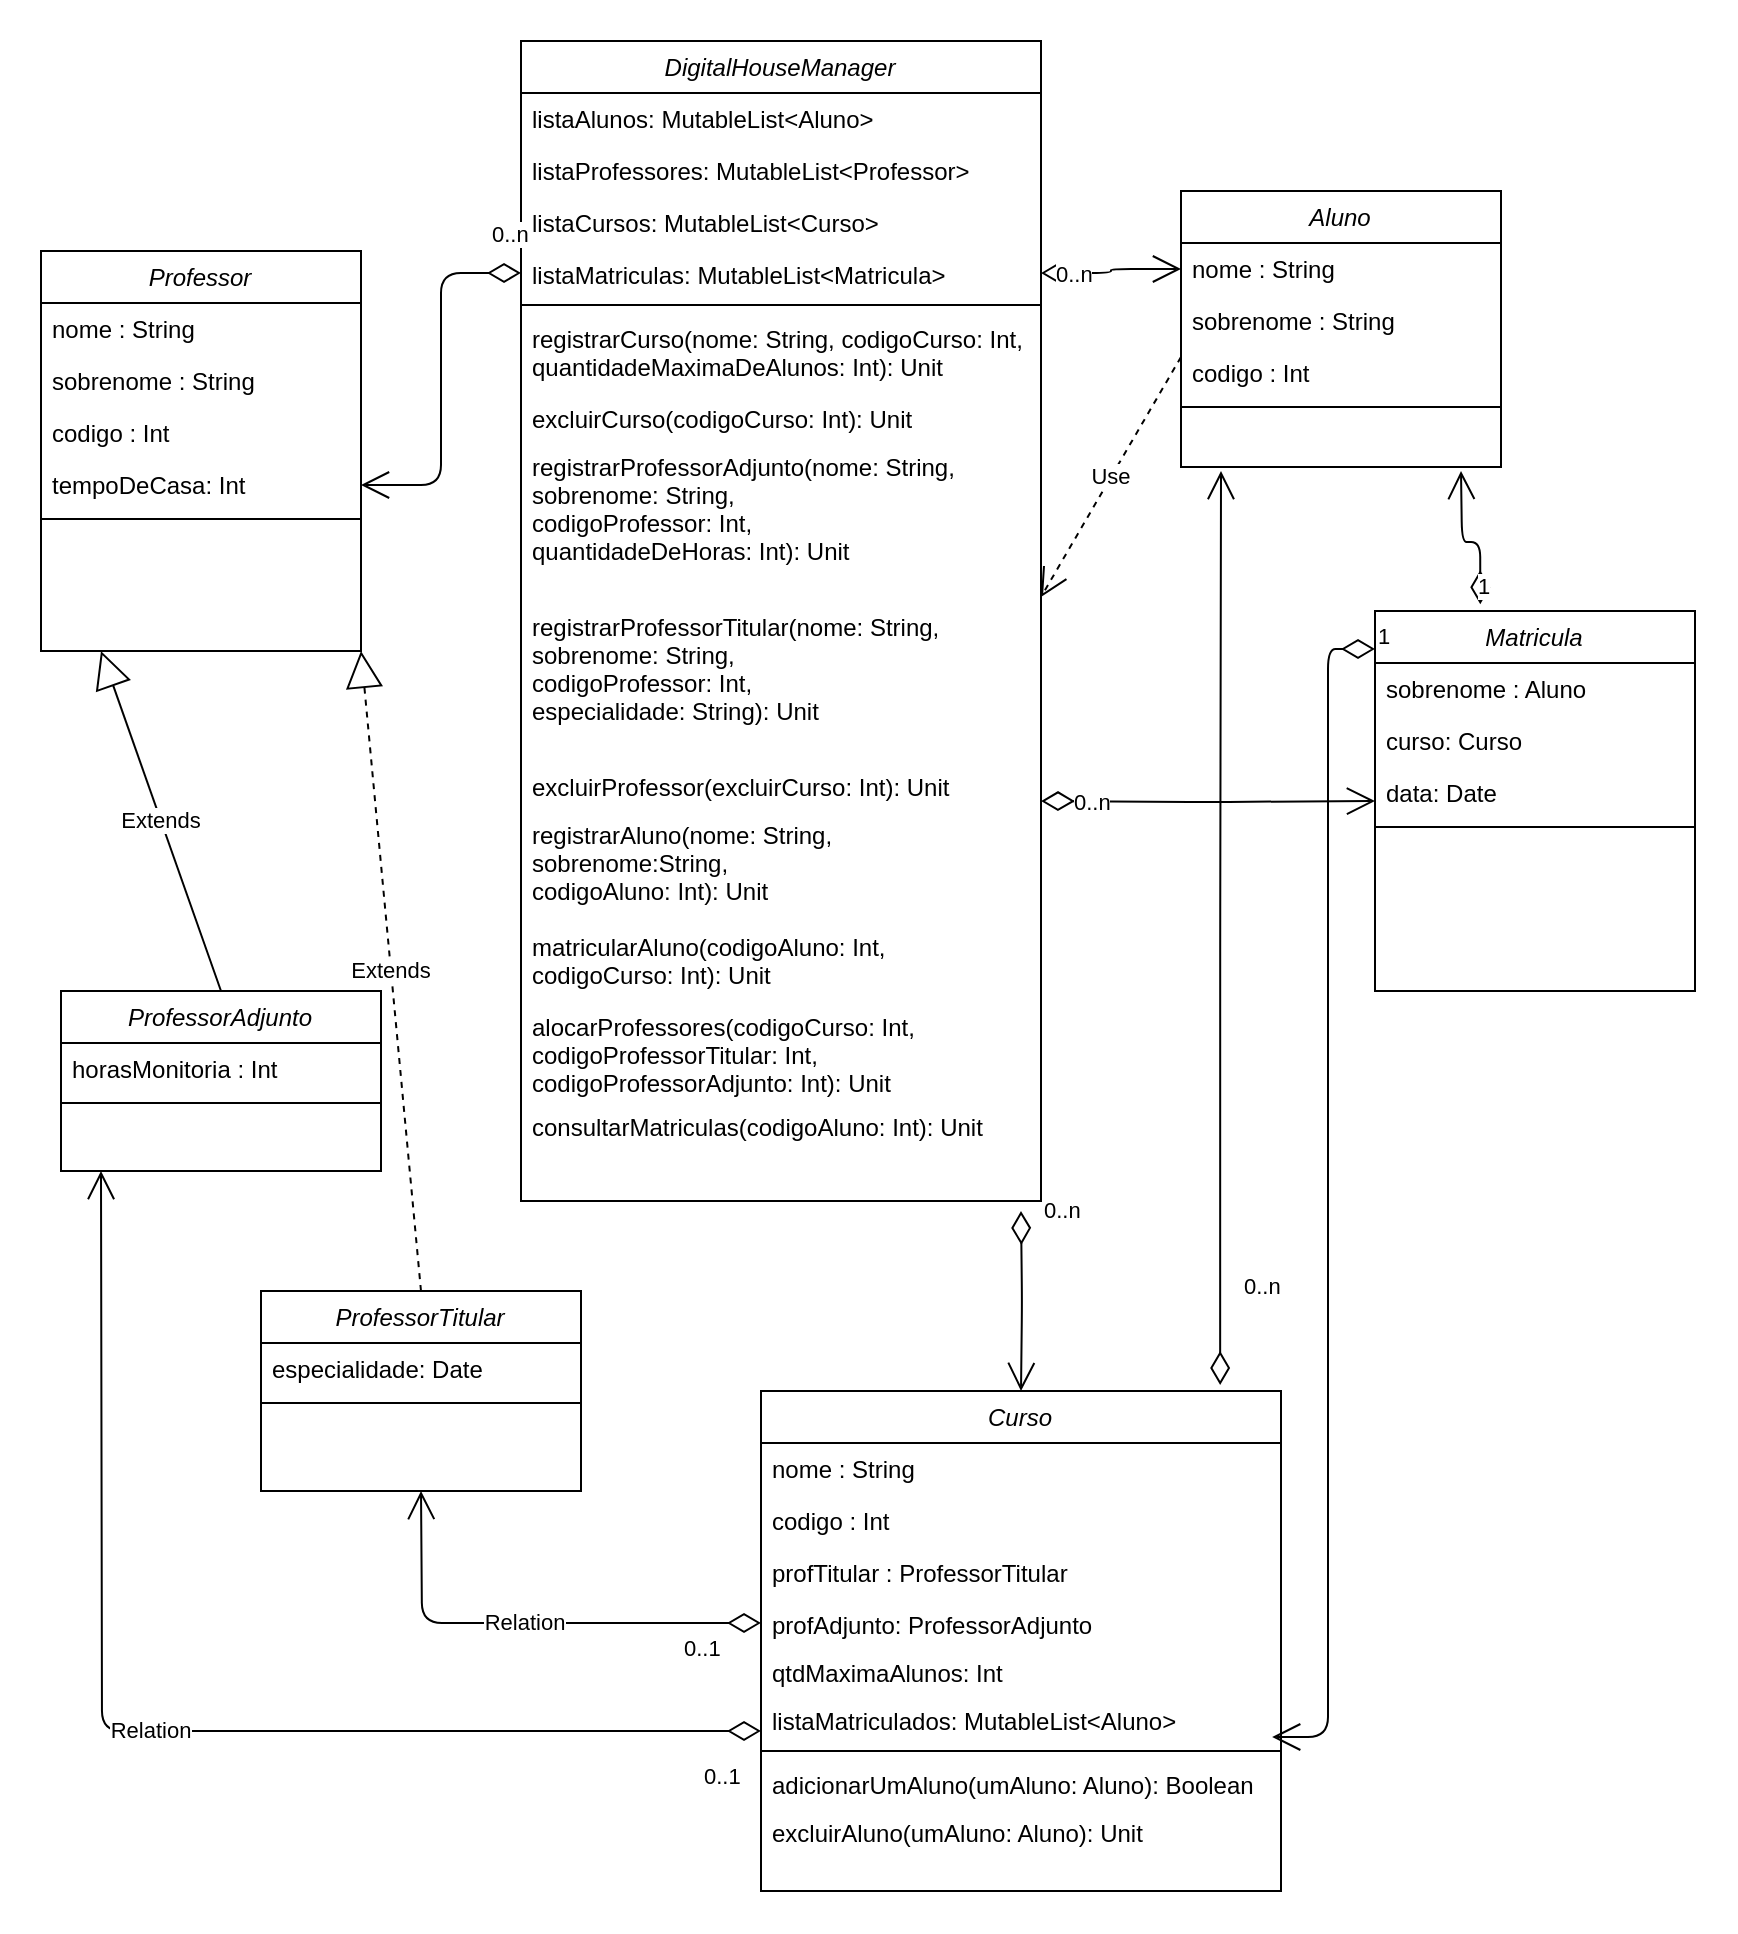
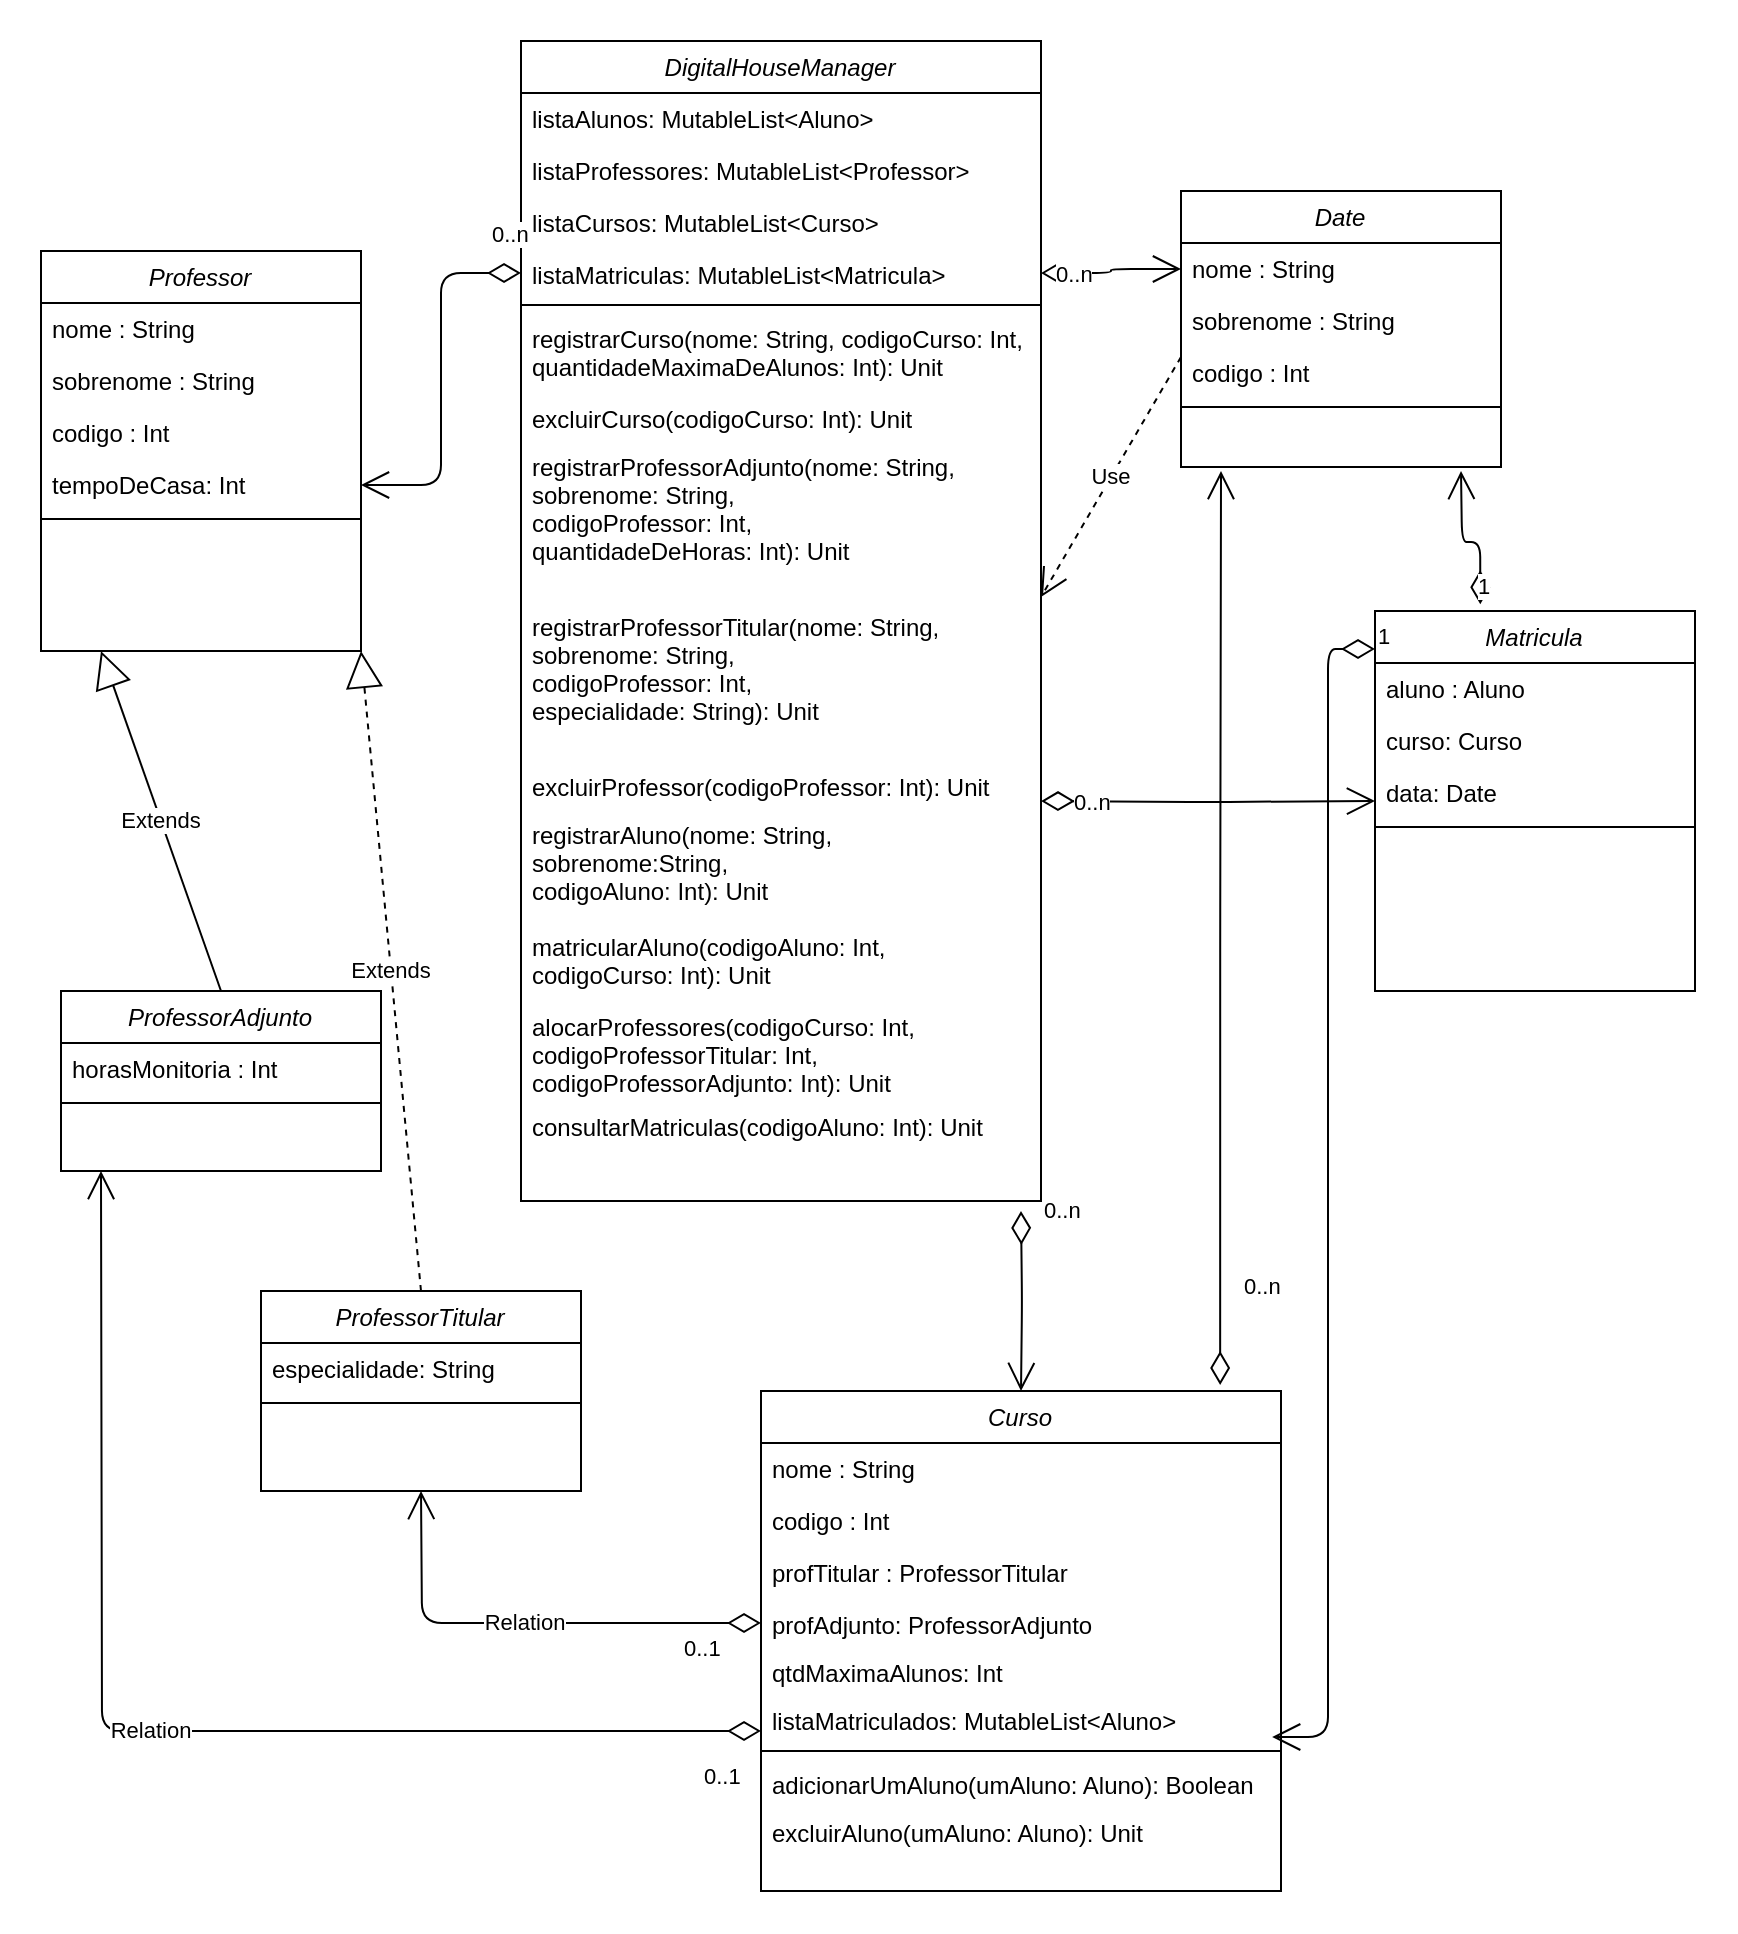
node "Aluno": label "Aluno" -> "Date"
node "sobrenome : Aluno": label "sobrenome : Aluno" -> "aluno : Aluno"
node "excluirProfessor(excluirCurso: Int): Unit": label "excluirProfessor(excluirCurso: Int): Unit" -> "excluirProfessor(codigoProfessor: Int): Unit"
node "especialidade: Date": label "especialidade: Date" -> "especialidade: String"
